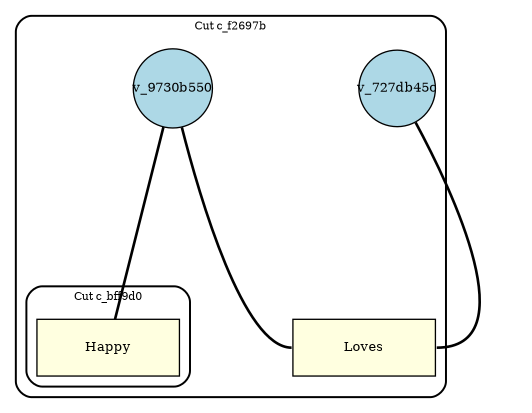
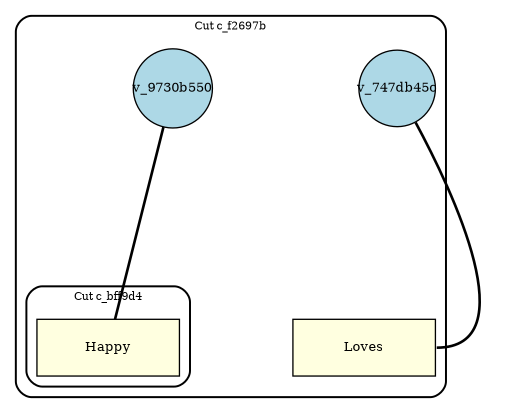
node "v_727db45c": label "v_727db45c" -> "v_747db45c"
edge "v_9730b550" -- "Loves": removed
cluster "Cut c_bff9d0": label "Cut c_bff9d0" -> "Cut c_bff9d4"
